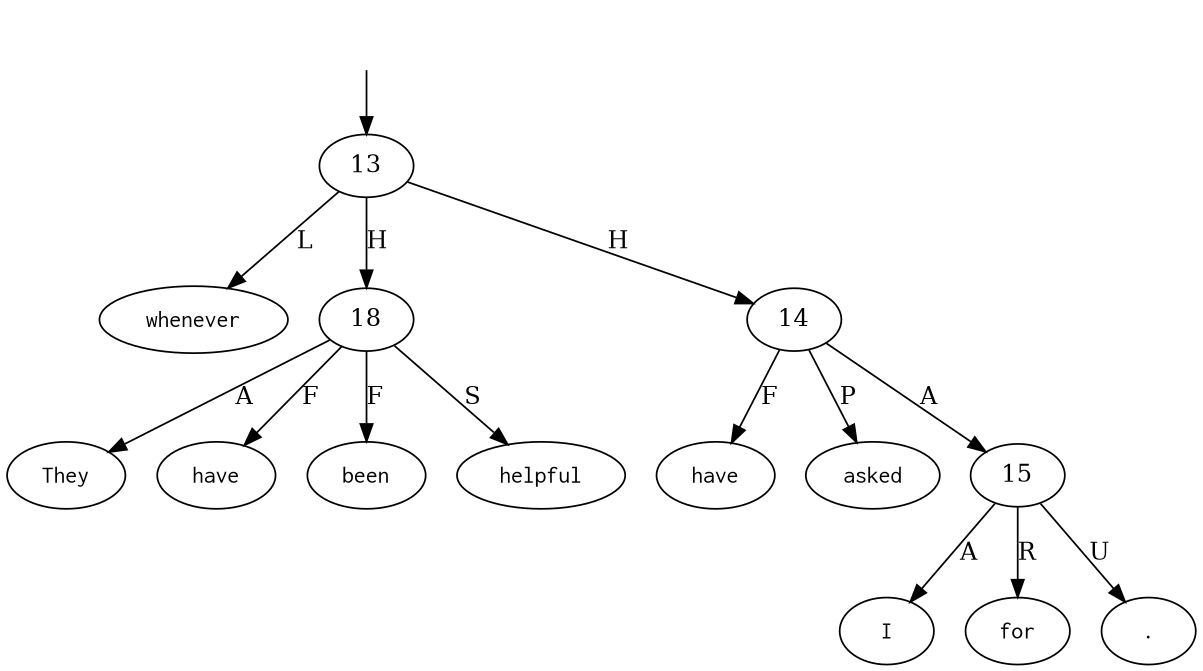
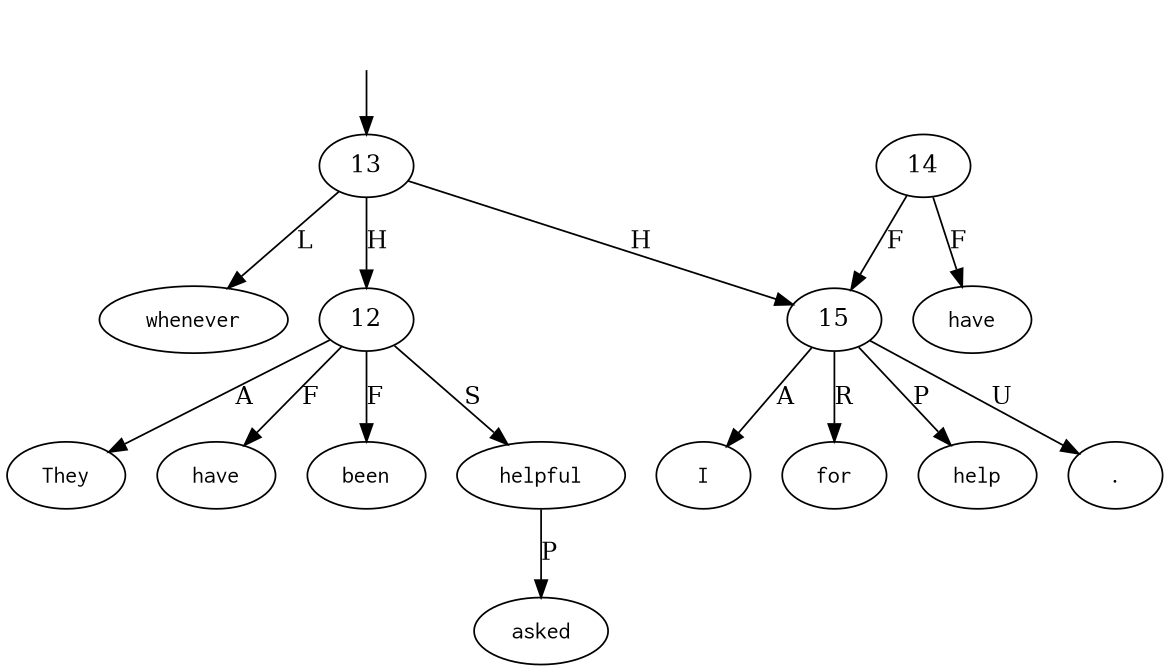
edge "13" -> "14": now "13" -> "15"
node "18": label "18" -> "12"
edge "14" -> "asked": now "helpful" -> "asked"
edge "14" -> "15": label "A" -> "F"
node "help": added
